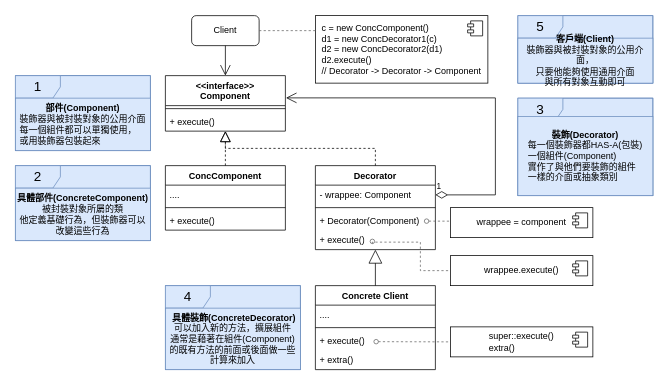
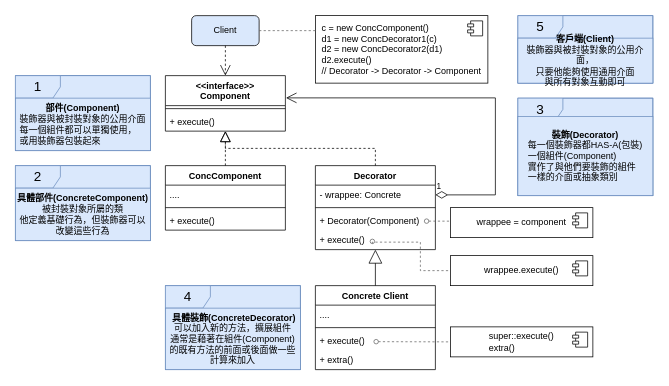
node "Client": fillcolor #ffffff -> #dae8fc
edge "Client" -> "<<interface>> Component": style solid -> dashed
node "- wrappee: Component": label "- wrappee: Component" -> "- wrappee: Concrete"
